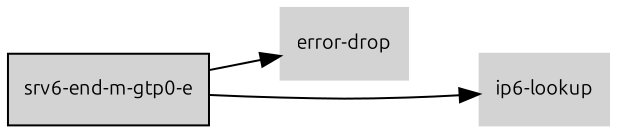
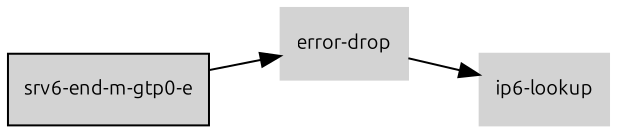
edge "srv6-end-m-gtp0-e" -> "ip6-lookup": now "error-drop" -> "ip6-lookup"
